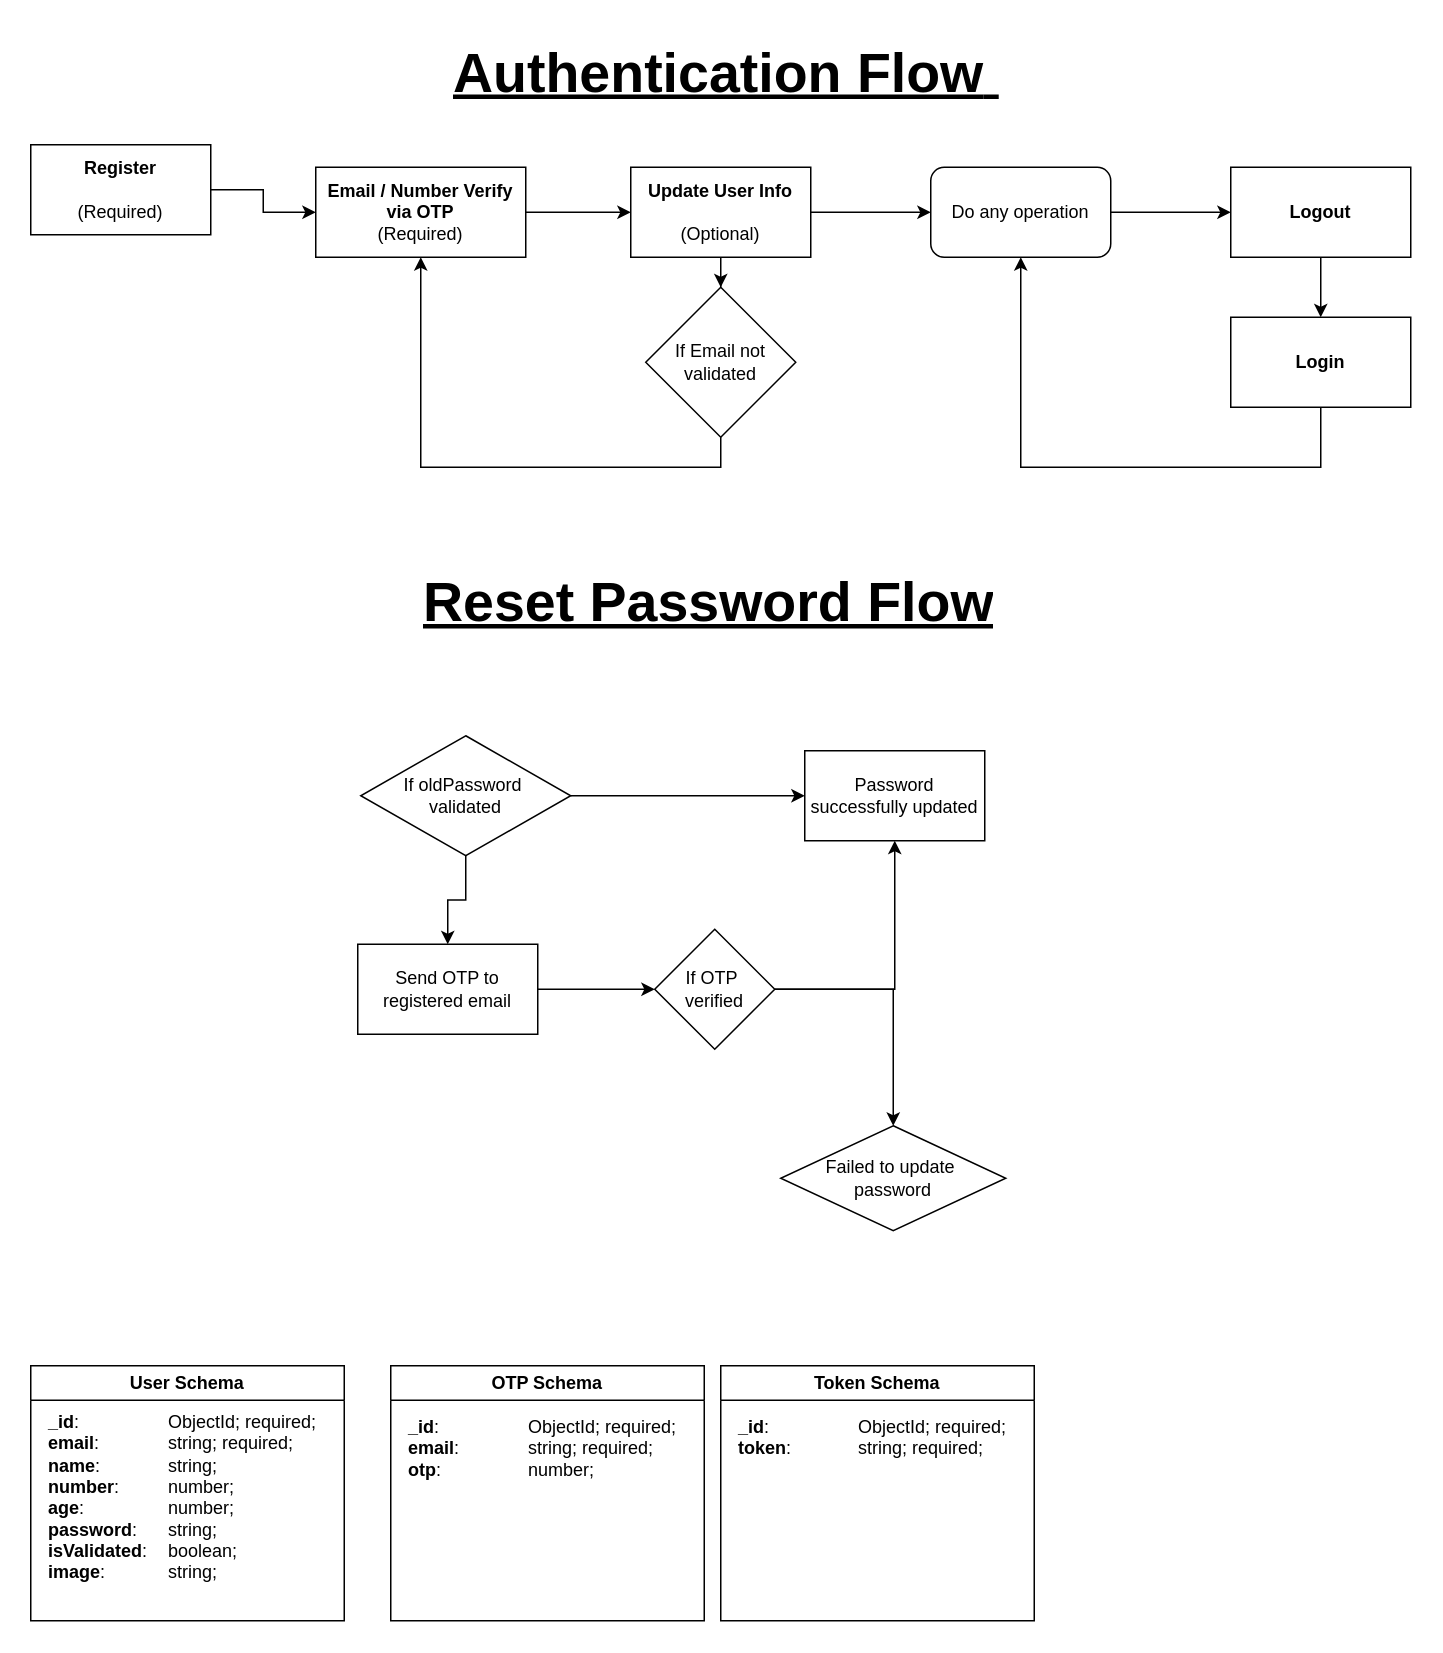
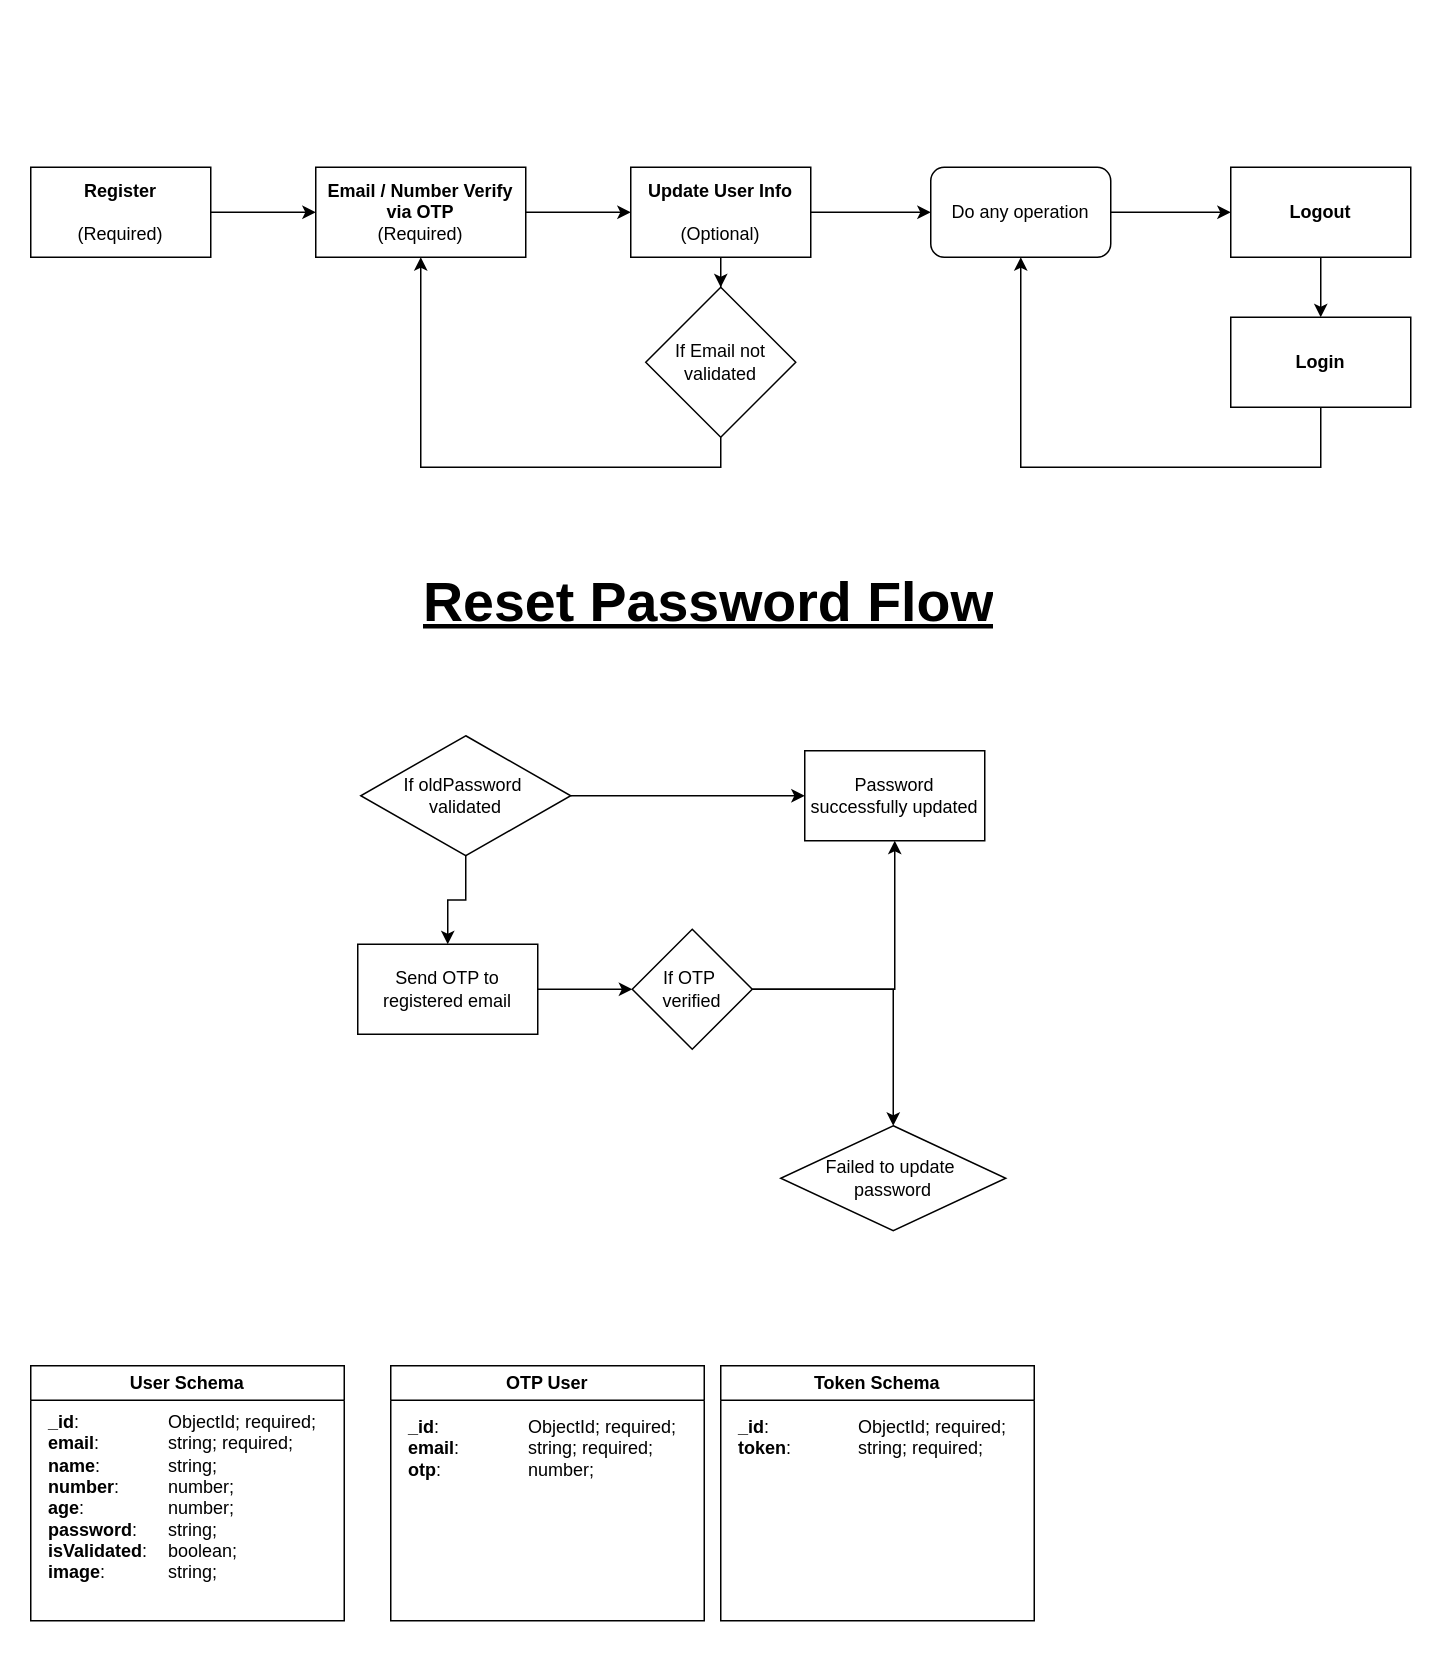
node "Authentication Flow": removed
node "Register (Required)": moved (121, 190) -> (121, 212)
node "If OTP verified": moved (715, 989) -> (692, 989)
node "OTP Schema": label "OTP Schema" -> "OTP User"
